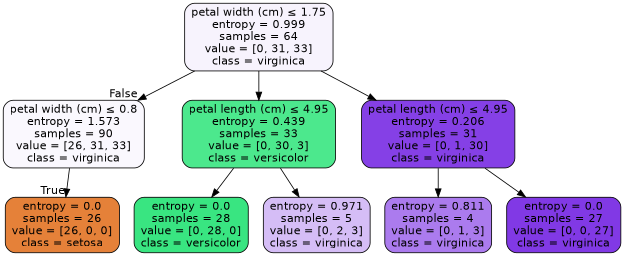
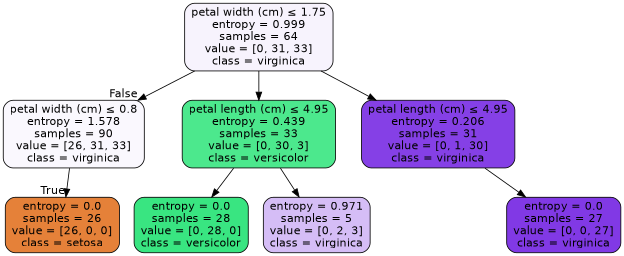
node "petal width (cm) ≤ 0.8": text "entropy = 1.573" -> "entropy = 1.578"
node "entropy = 0.811": removed
